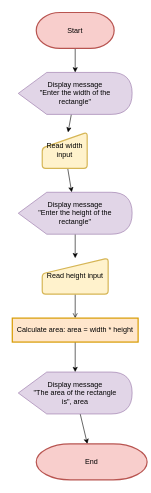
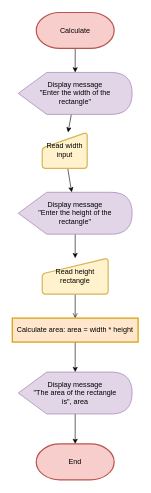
node "Start": label "Start" -> "Calculate"
node "Read height input": label "Read height input" -> "Read height rectangle"
node "End": size 111x36 -> 78x36
